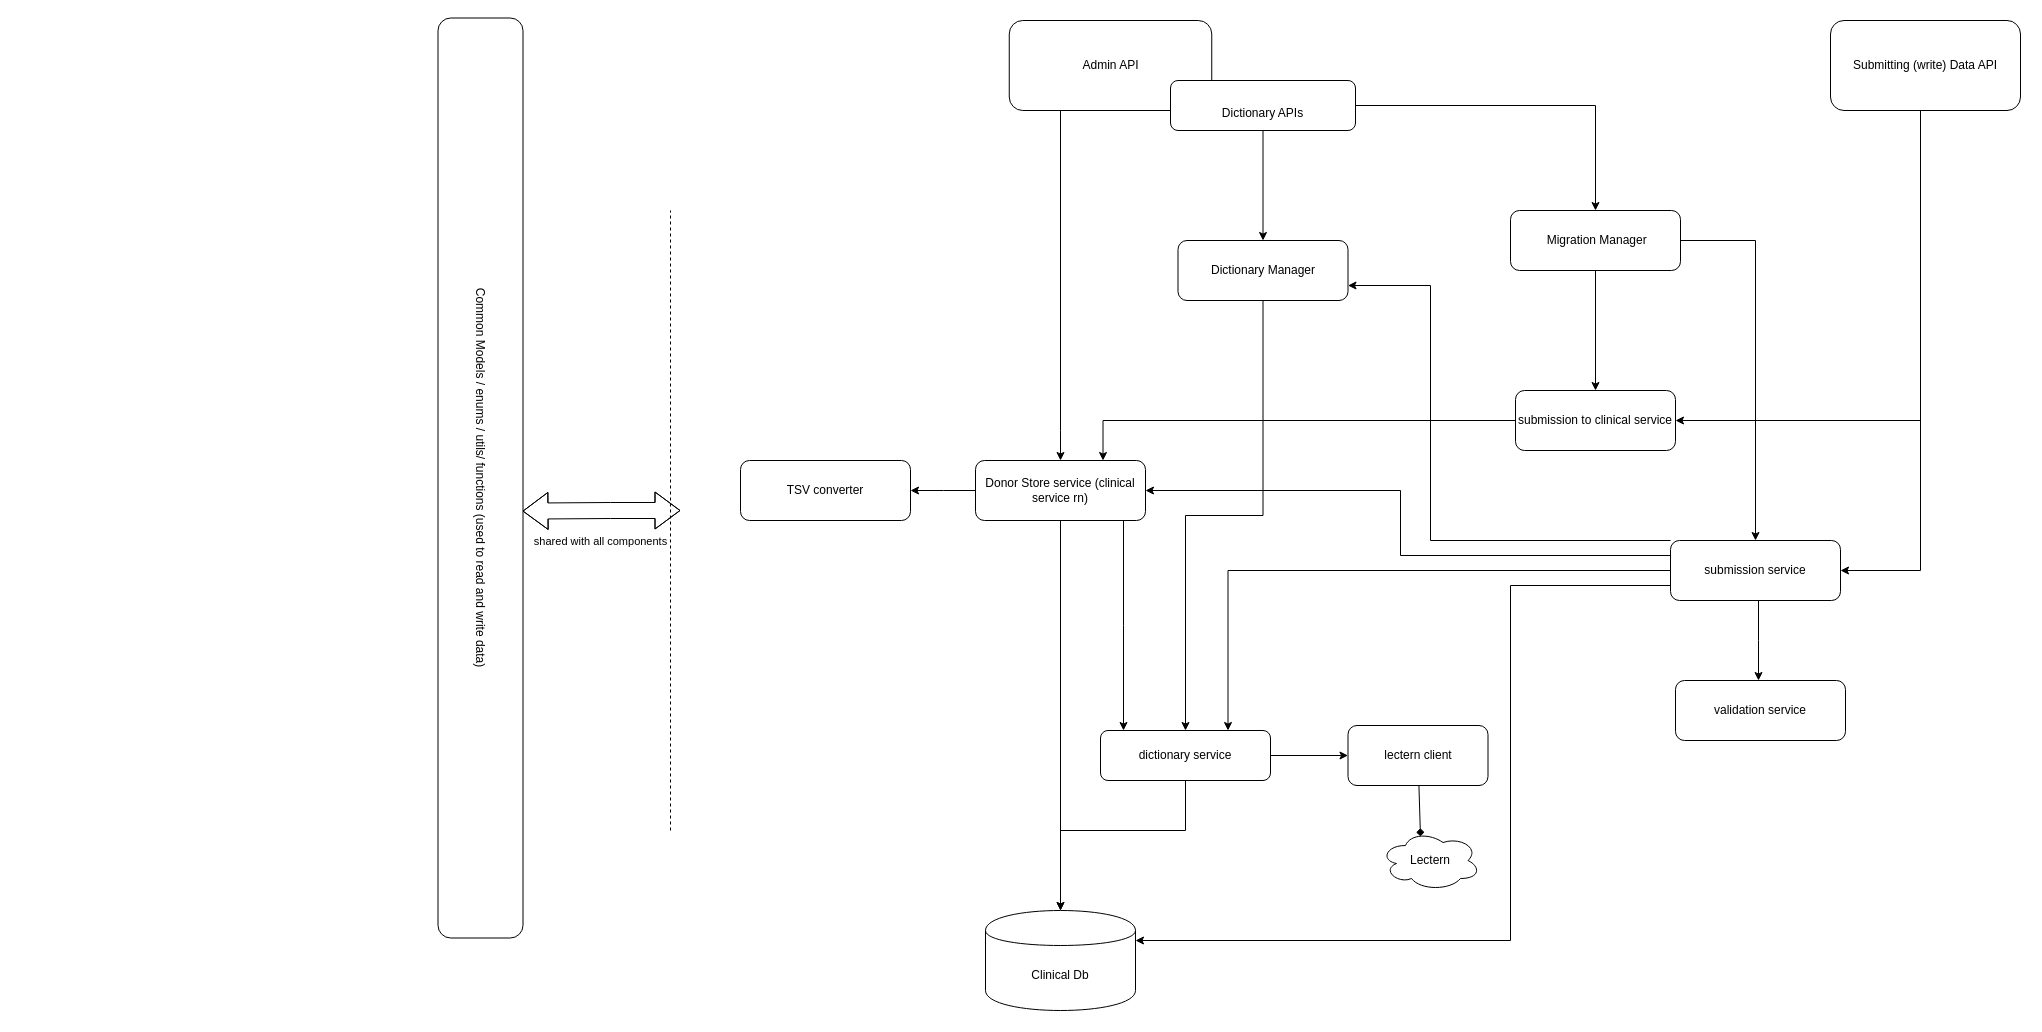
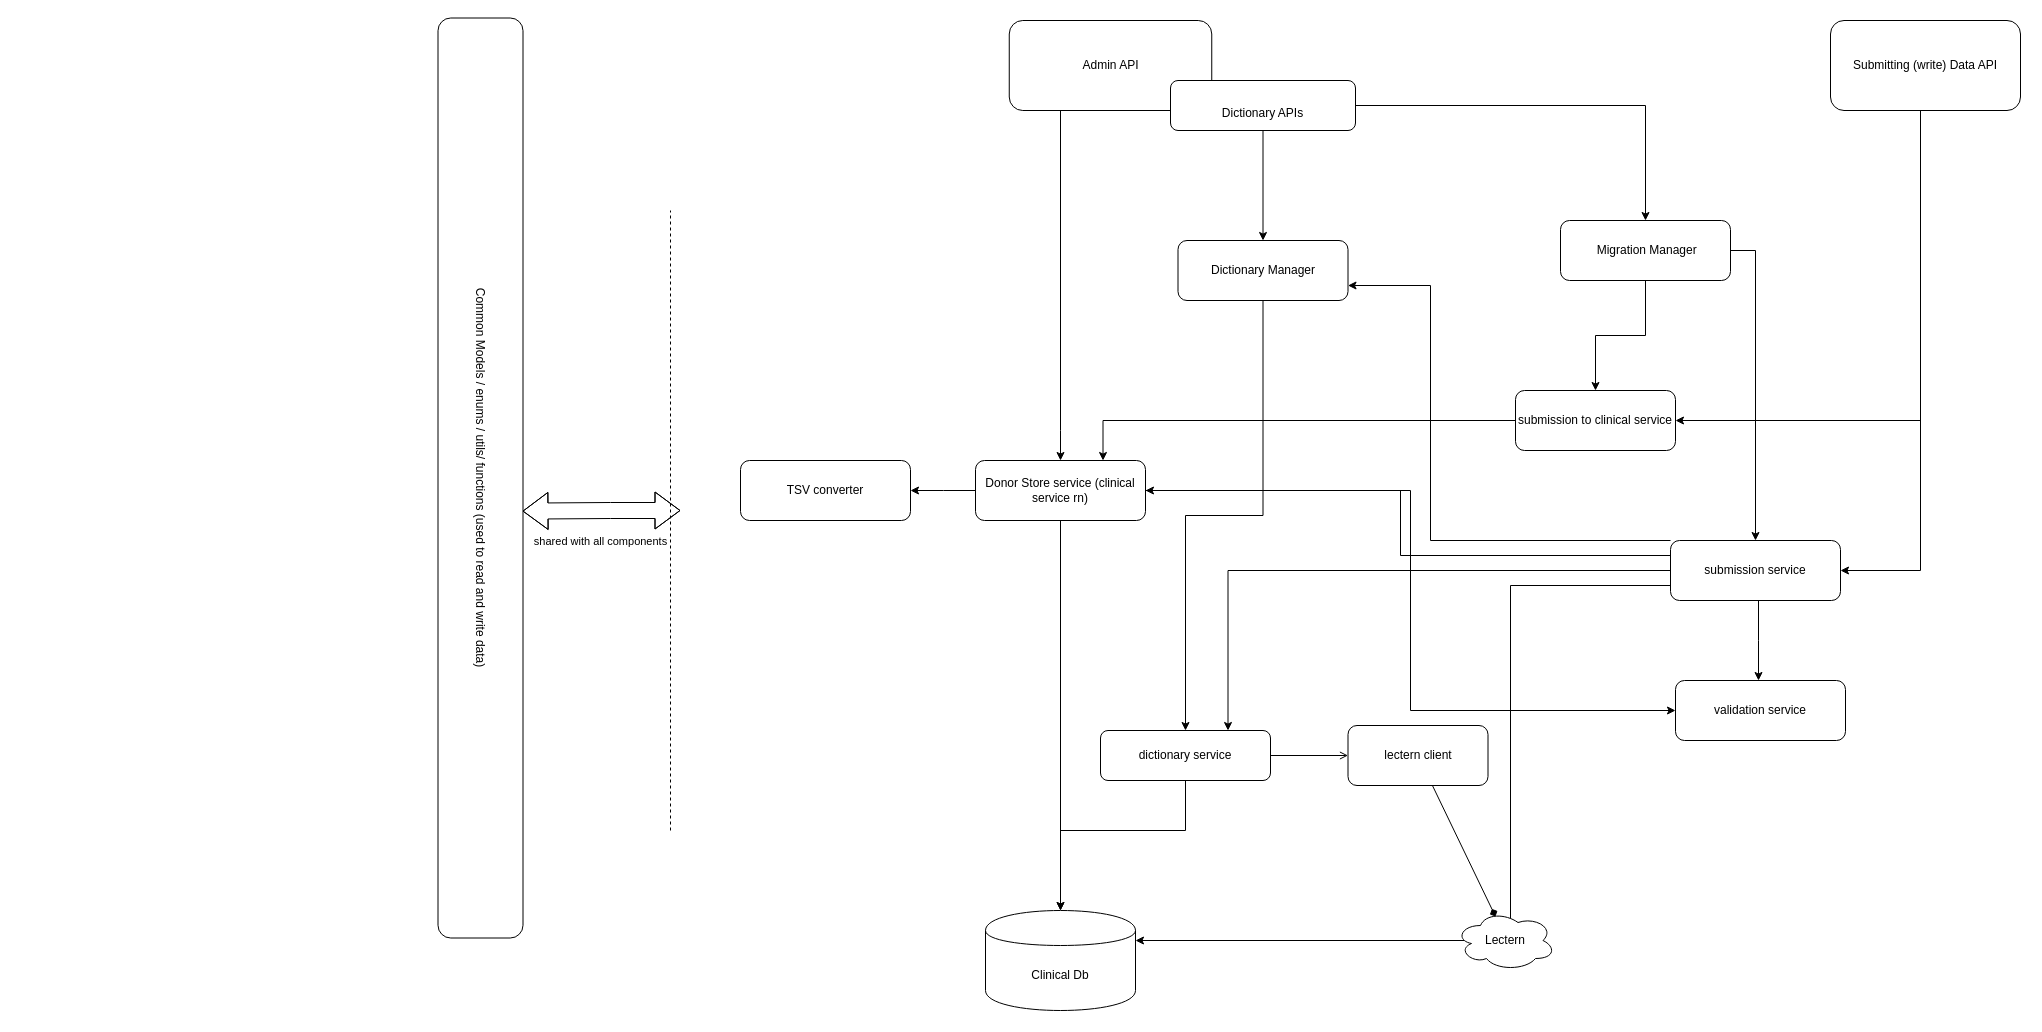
node "Migration Manager": moved (1596, 241) -> (1646, 251)
edge "Donor Store service (clinical service rn)" -> "dictionary service": now "Donor Store service (clinical service rn)" -> "validation service"
edge "dictionary service" -> "lectern client": arrowhead classic -> open
node "Lectern": moved (1431, 861) -> (1506, 941)
